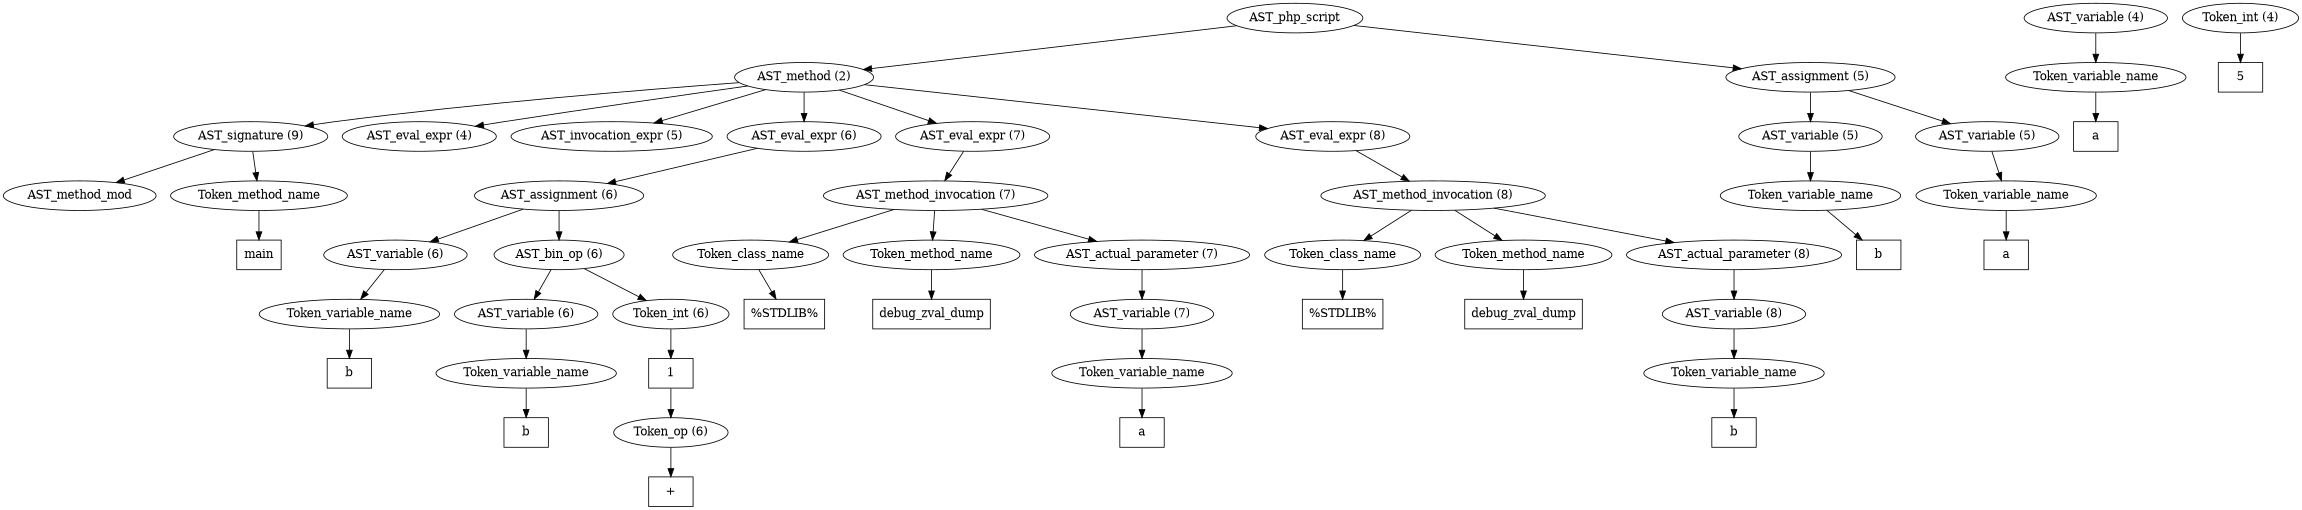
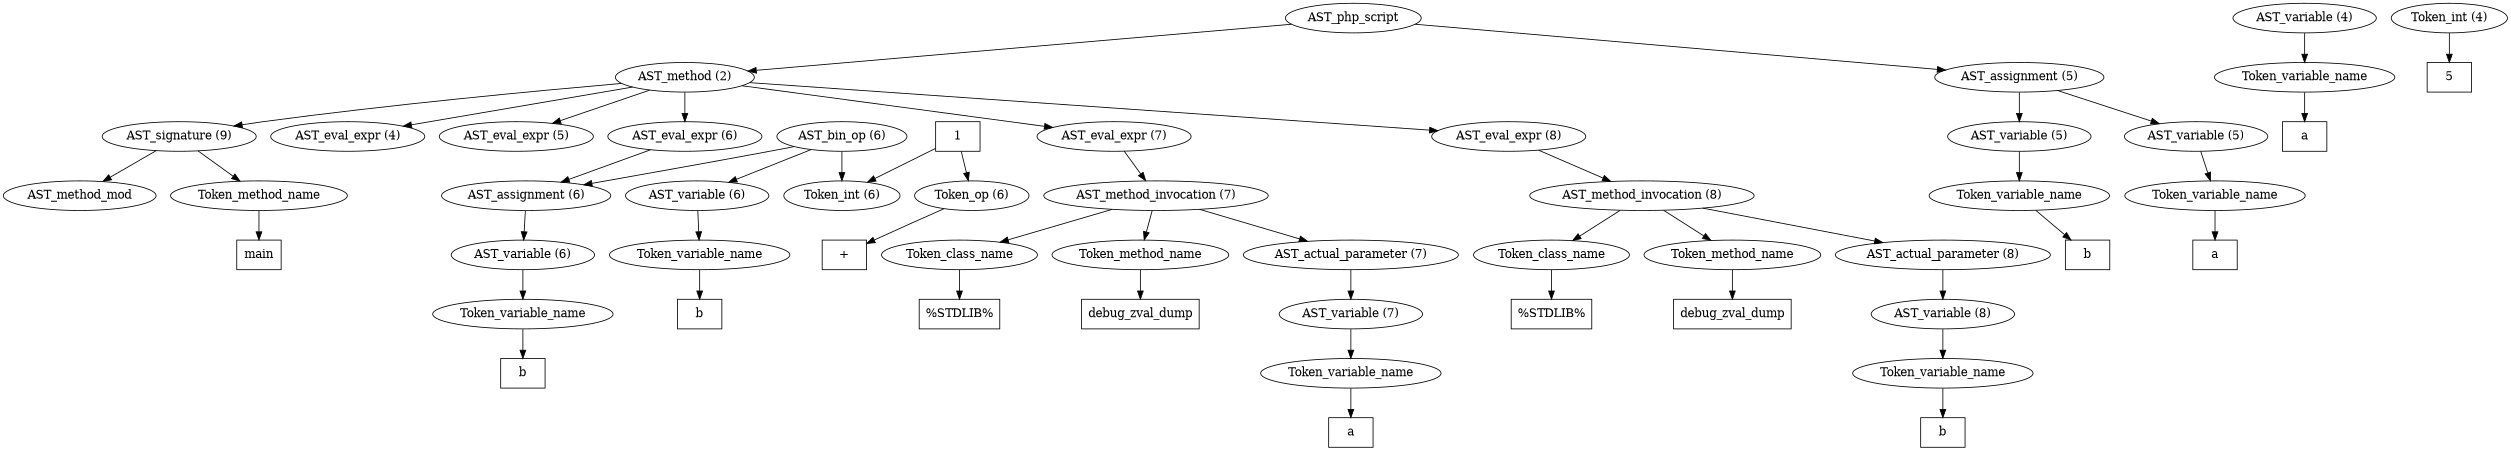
node "AST_invocation_expr (5)": label "AST_invocation_expr (5)" -> "AST_eval_expr (5)"
edge "AST_assignment (6)" -> "AST_bin_op (6)": reversed
edge "Token_int (6)" -> "1": reversed
